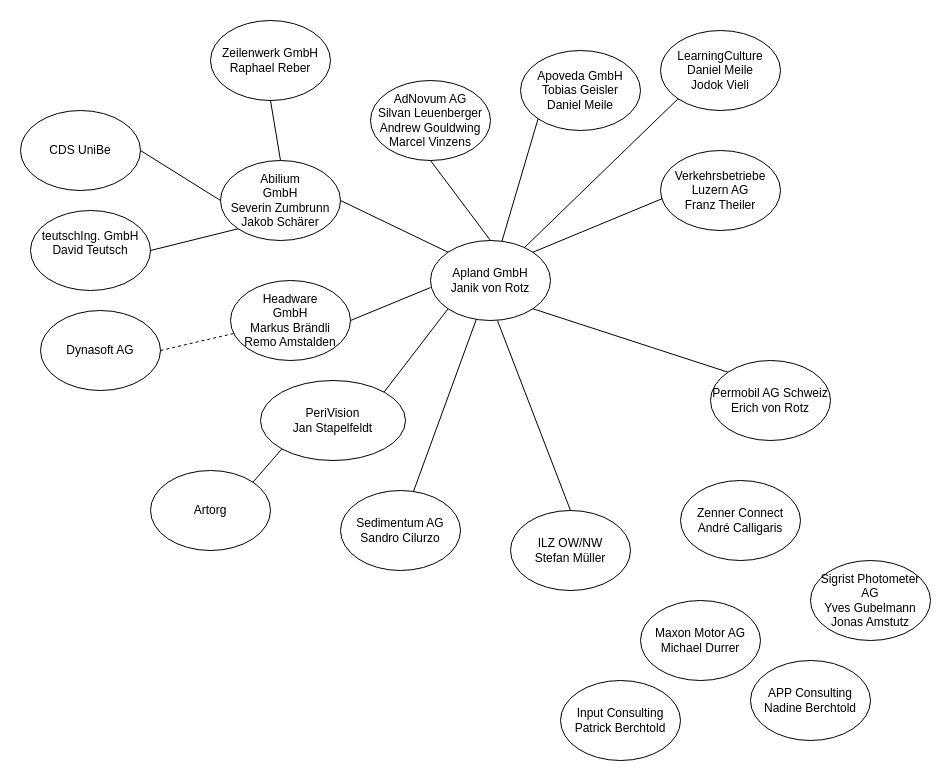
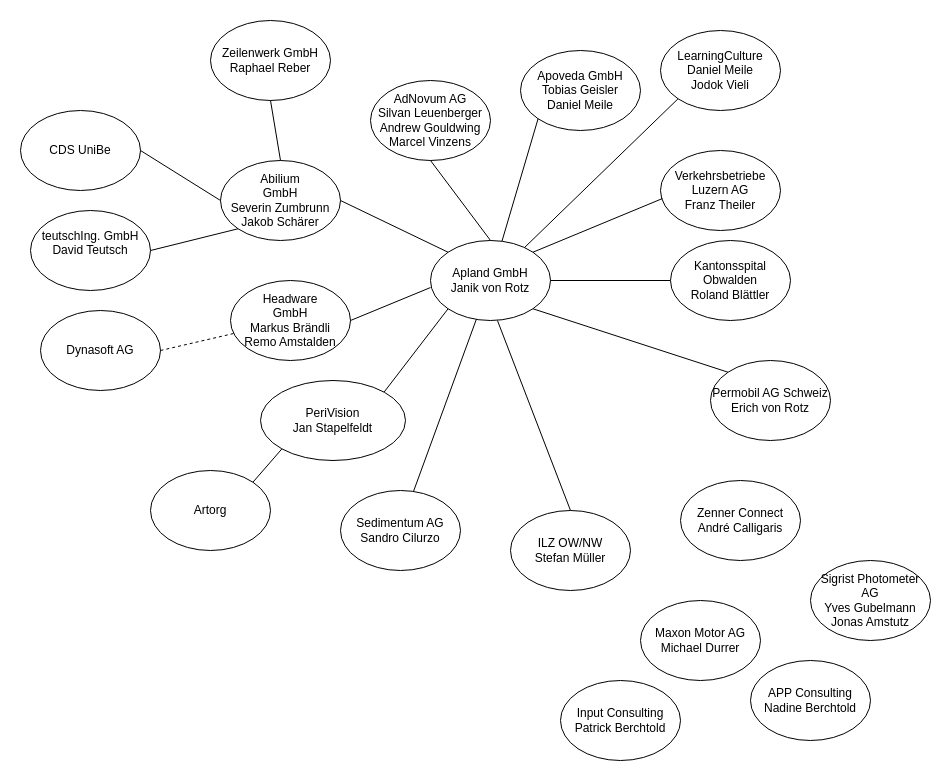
edge "Apland GmbH Janik von Rotz" -- "Kantonsspital Obwalden Roland Blättler": added
node "Kantonsspital Obwalden Roland Blättler": added
